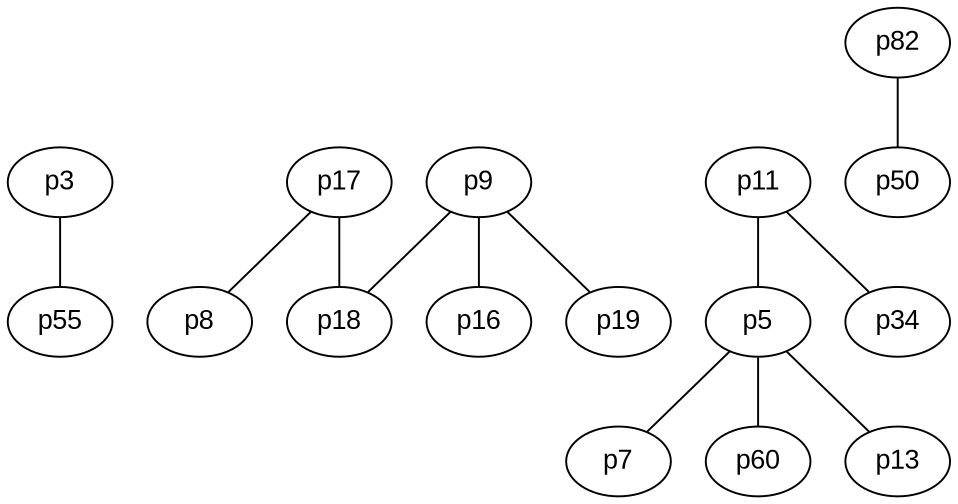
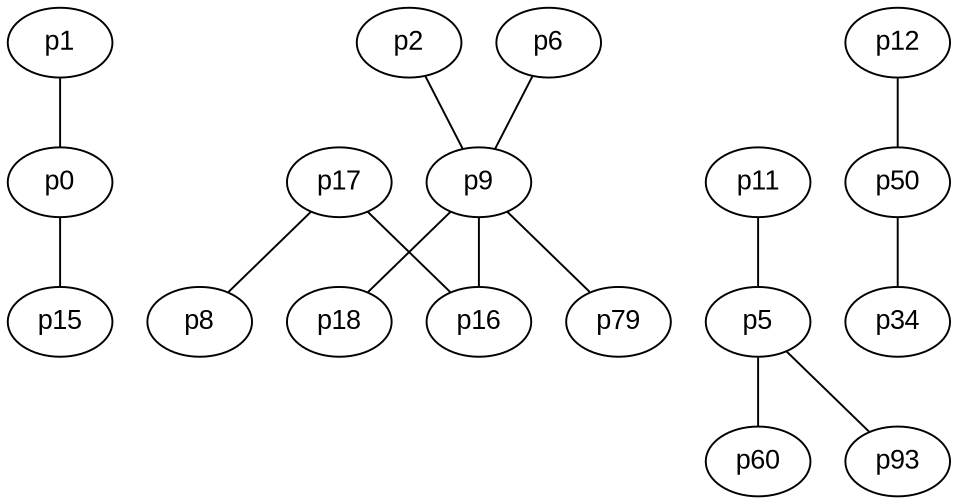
node "p1": added
node "p2": added
node "p6": added
node "p82": label "p82" -> "p12"
node "p3": label "p3" -> "p0"
edge "p17" -- "p18": now "p17" -- "p16"
edge "p11" -- "p34": now "p50" -- "p34"
node "p55": label "p55" -> "p15"
node "p19": label "p19" -> "p79"
node "p7": removed
node "p13": label "p13" -> "p93"
